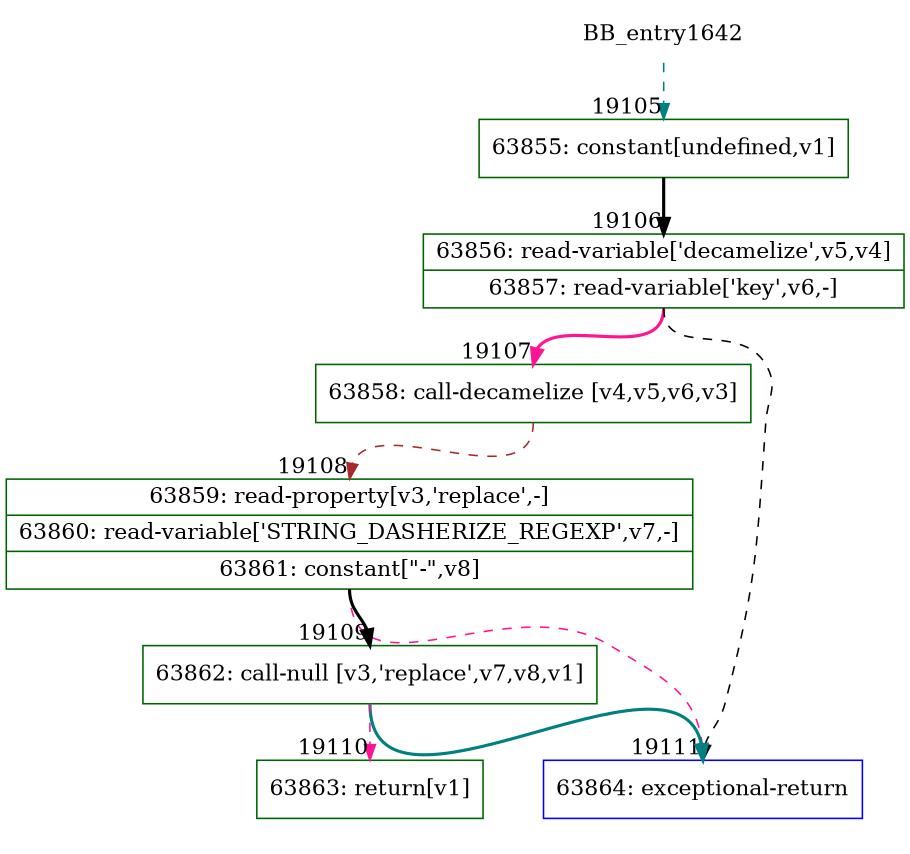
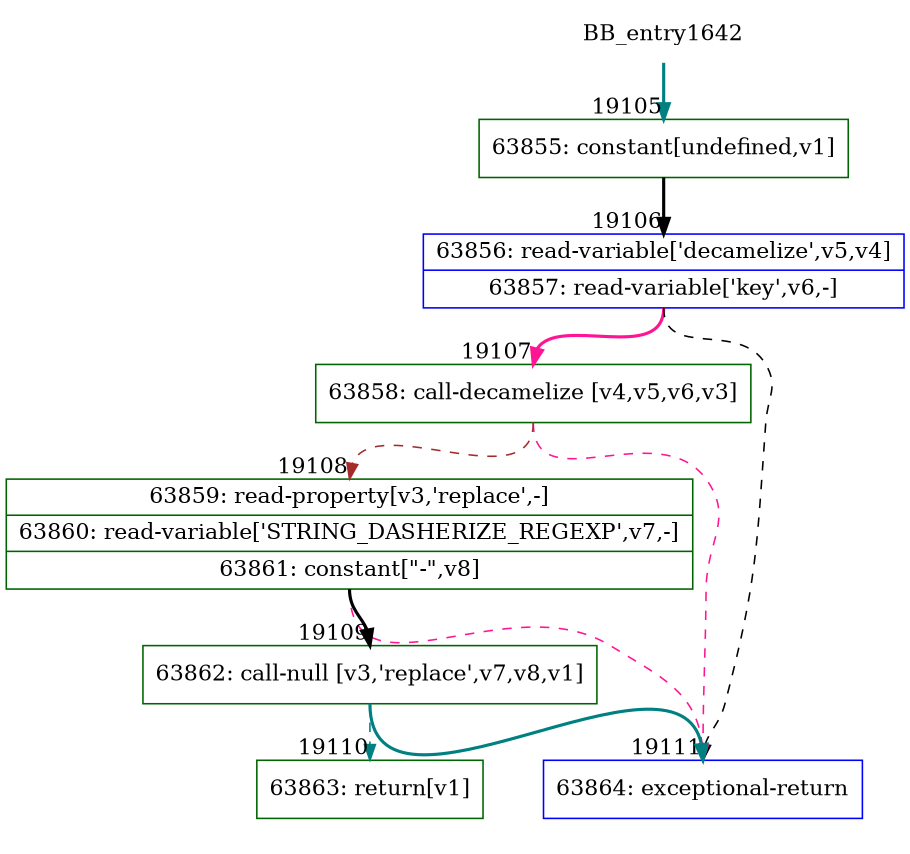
edge "BB_entry1642" -> "63855: constant[undefined,v1]": style dashed -> bold
node "63856: read-variable['decamelize',v5,v4]": color darkgreen -> blue
edge "63858: call-decamelize [v4,v5,v6,v3]" -> "63864: exceptional-return": added
edge "63862: call-null [v3,'replace',v7,v8,v1]" -> "63863: return[v1]": color deeppink -> teal
